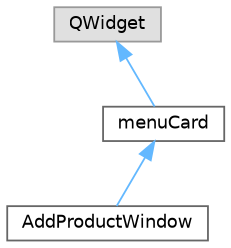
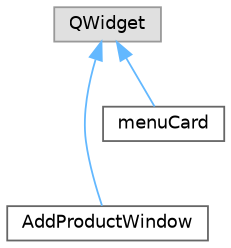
edge "AddProductWindow" -> "menuCard": now "AddProductWindow" -> "QWidget"
